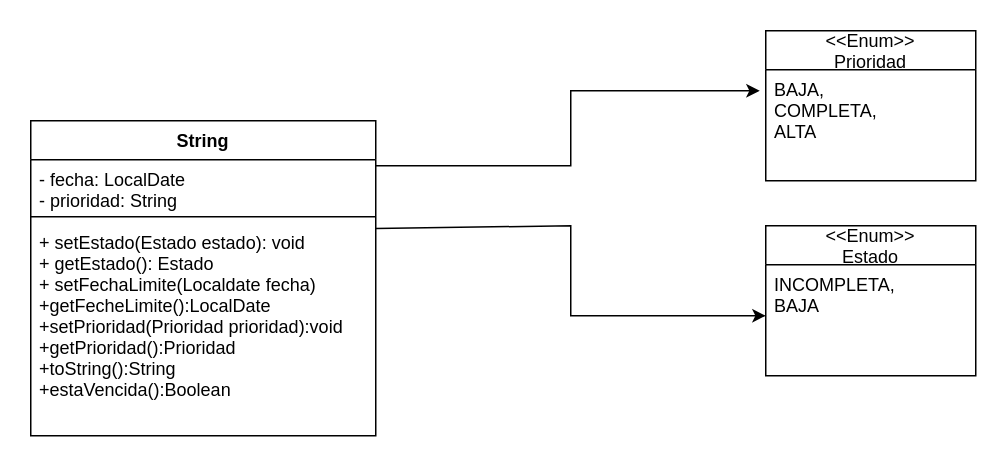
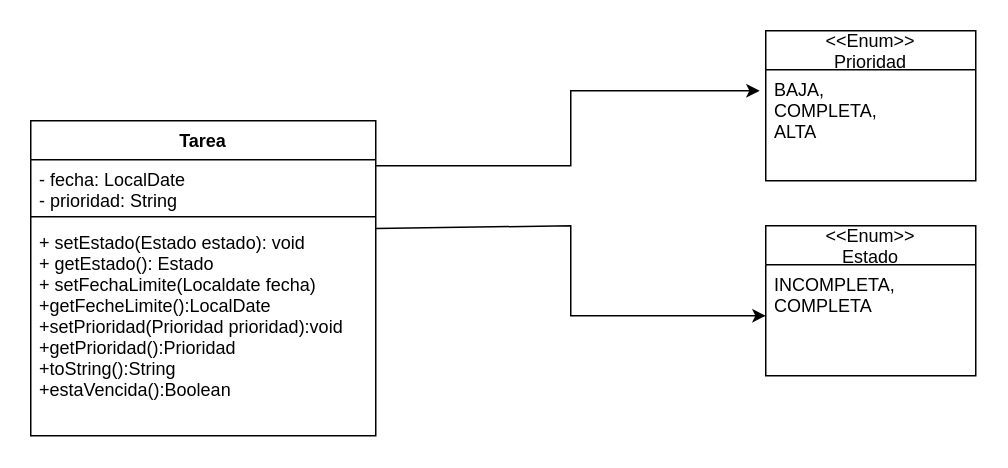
node "String": label "String" -> "Tarea"
node "INCOMPLETA, BAJA": label "INCOMPLETA, BAJA" -> "INCOMPLETA, COMPLETA"
